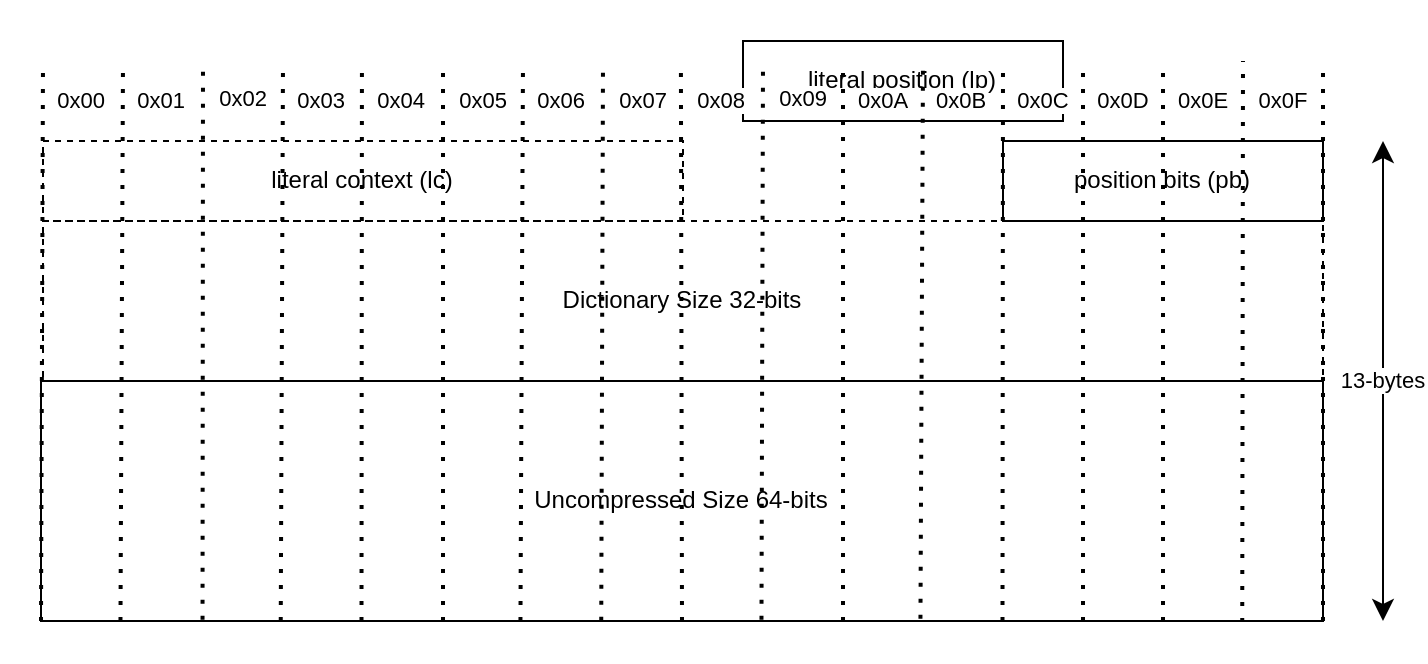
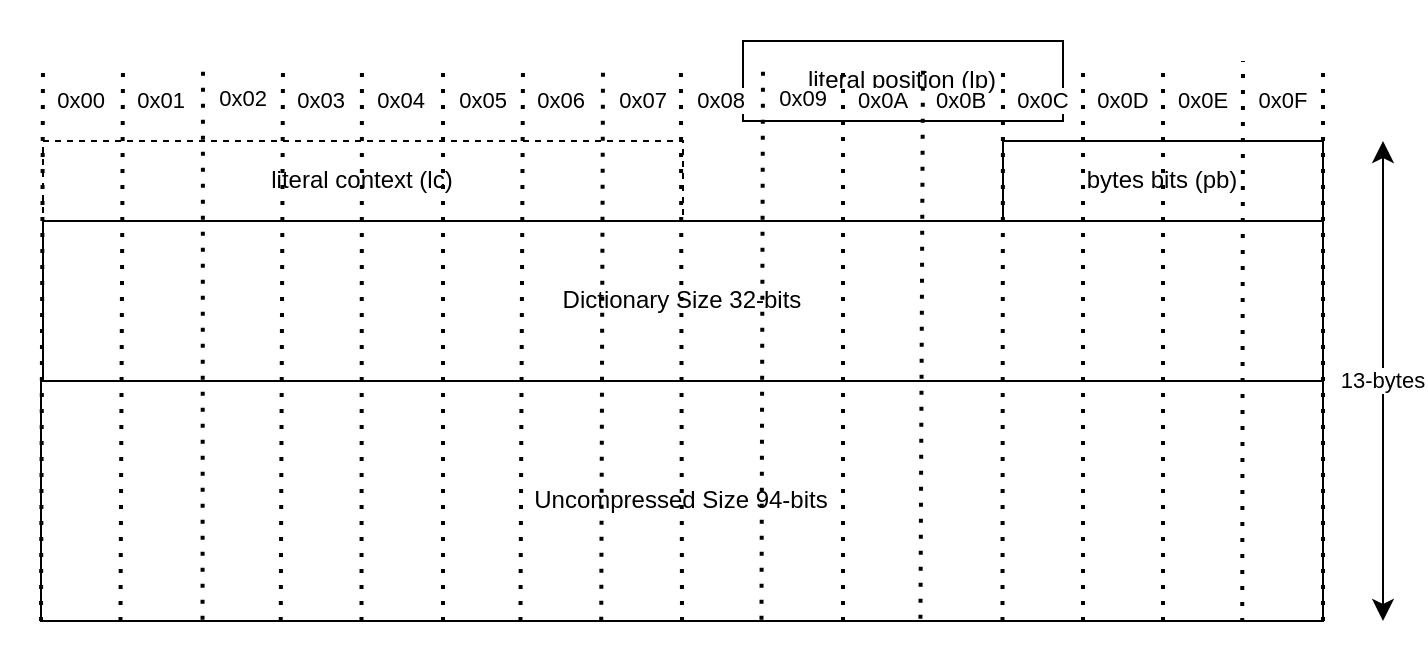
node "position bits (pb)": label "position bits (pb)" -> "bytes bits (pb)"
node "Dictionary Size 32-bits": style dashed -> solid
node "Uncompressed Size 64-bits": label "Uncompressed Size 64-bits" -> "Uncompressed Size 94-bits"
